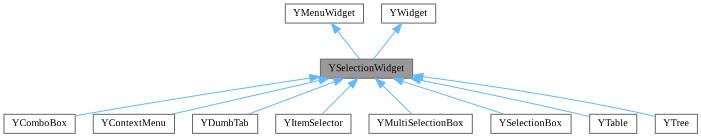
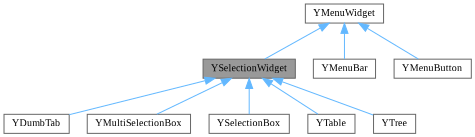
node "YWidget": removed
node "YMenuBar": added
node "YMenuButton": added
node "YComboBox": removed
node "YContextMenu": removed
node "YItemSelector": removed
